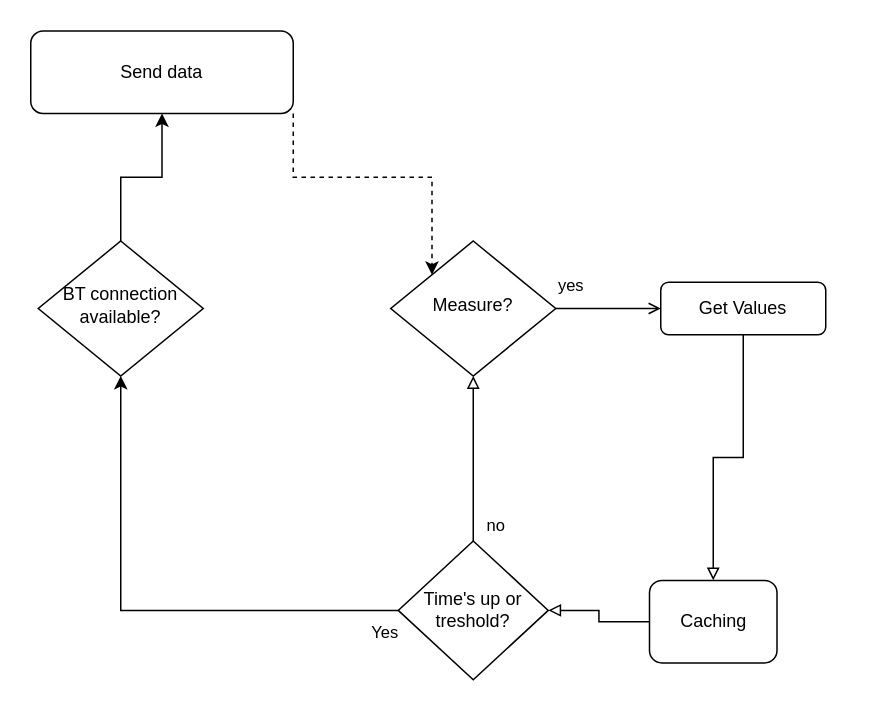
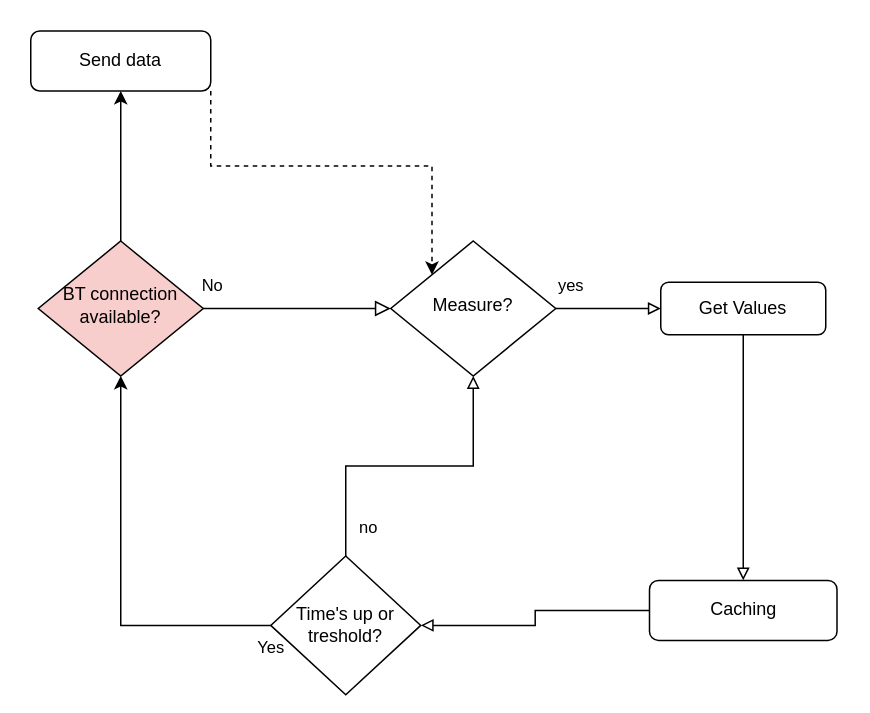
node "Send data": size 263x83 -> 180x60
node "BT connection available?": fillcolor #ffffff -> #f8cecc
edge "BT connection available?" -> "Measure?": added, label "No"
edge "Measure?" -> "Get Values": arrowhead open -> block
node "Time's up or treshold?": moved (473, 610) -> (346, 625)
node "Caching": size 128x83 -> 188x60
